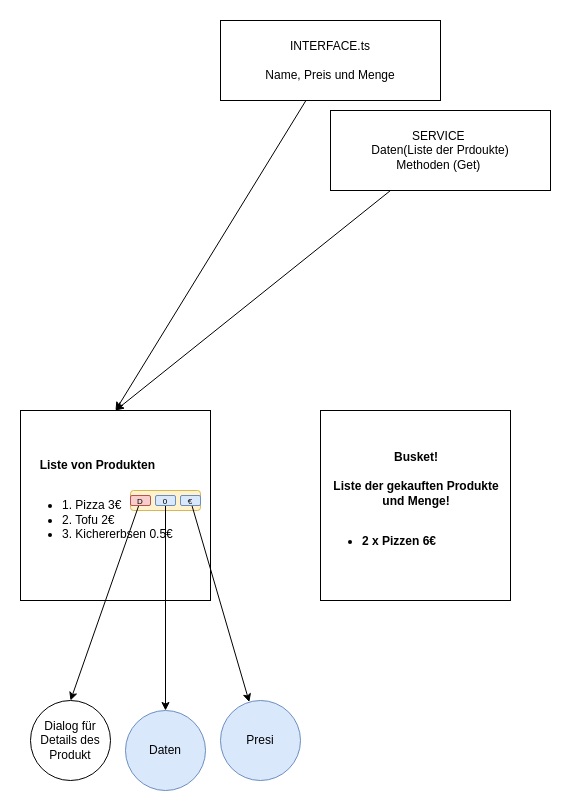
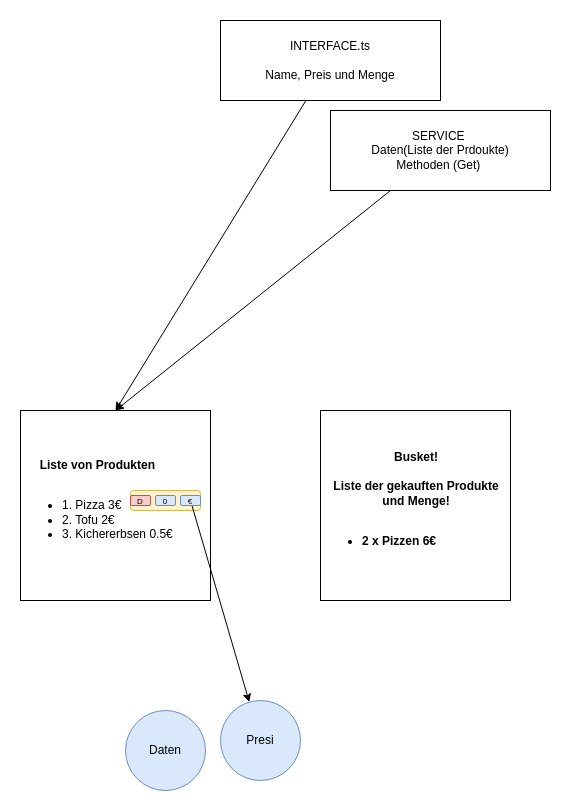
edge "D" -> "Dialog für Details des Produkt": removed
edge "0" -> "Daten": removed
node "Dialog für Details des Produkt": removed
